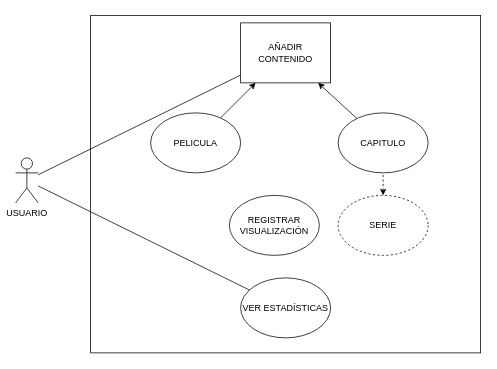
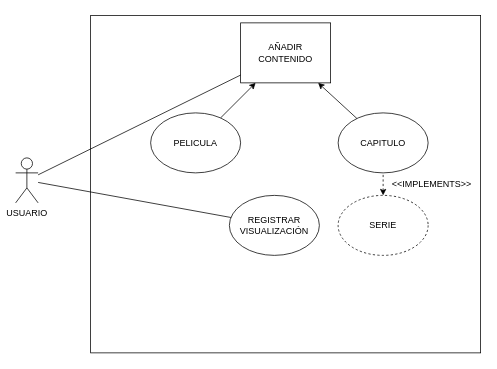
node "<<IMPLEMENTS>>": added
edge "USUARIO" -- "REGISTRAR VISUALIZACIÓN": added
edge "USUARIO" -- "VER ESTADÍSTICAS": removed
node "VER ESTADÍSTICAS": removed
